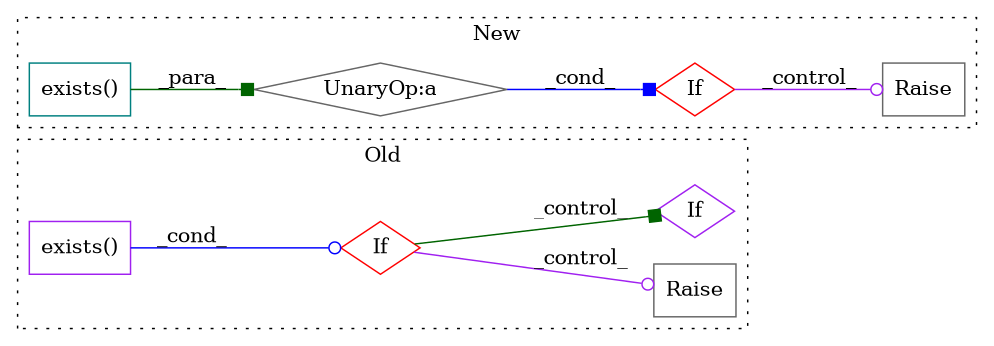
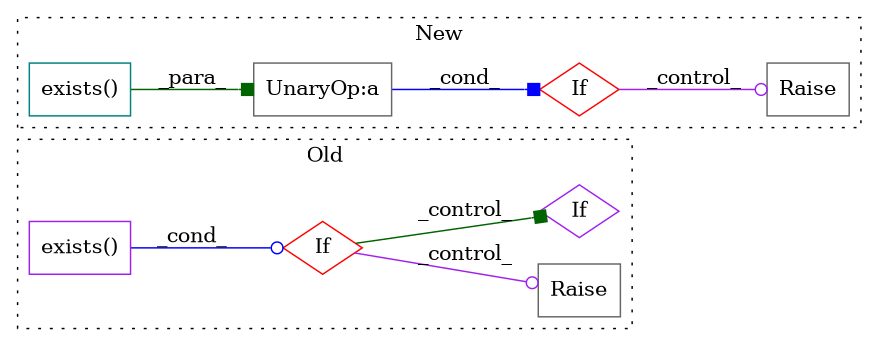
node "UnaryOp:a": shape diamond -> box
